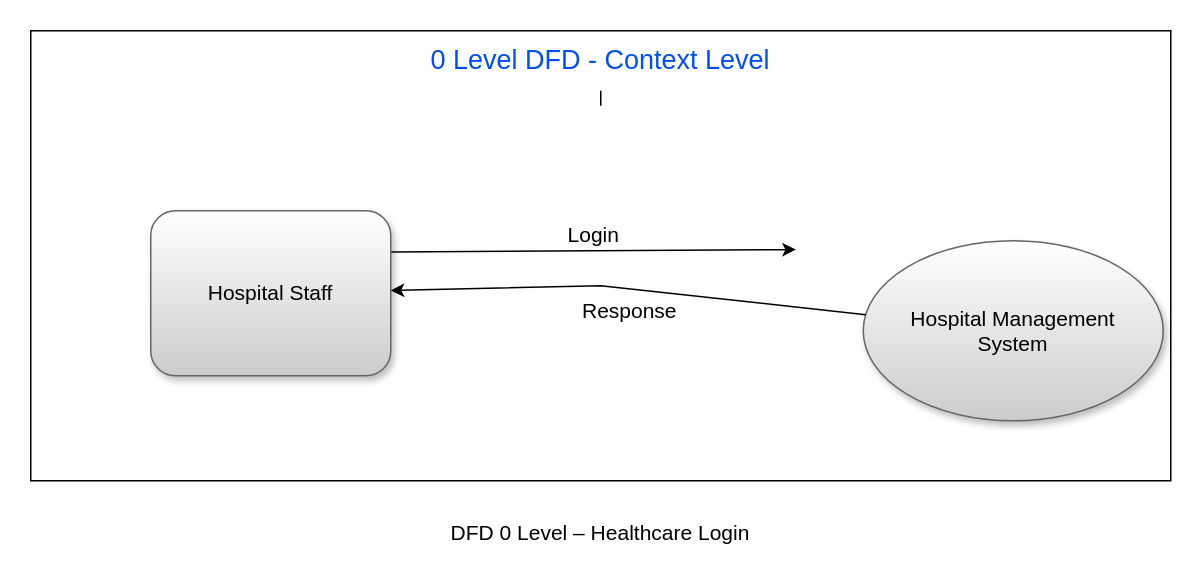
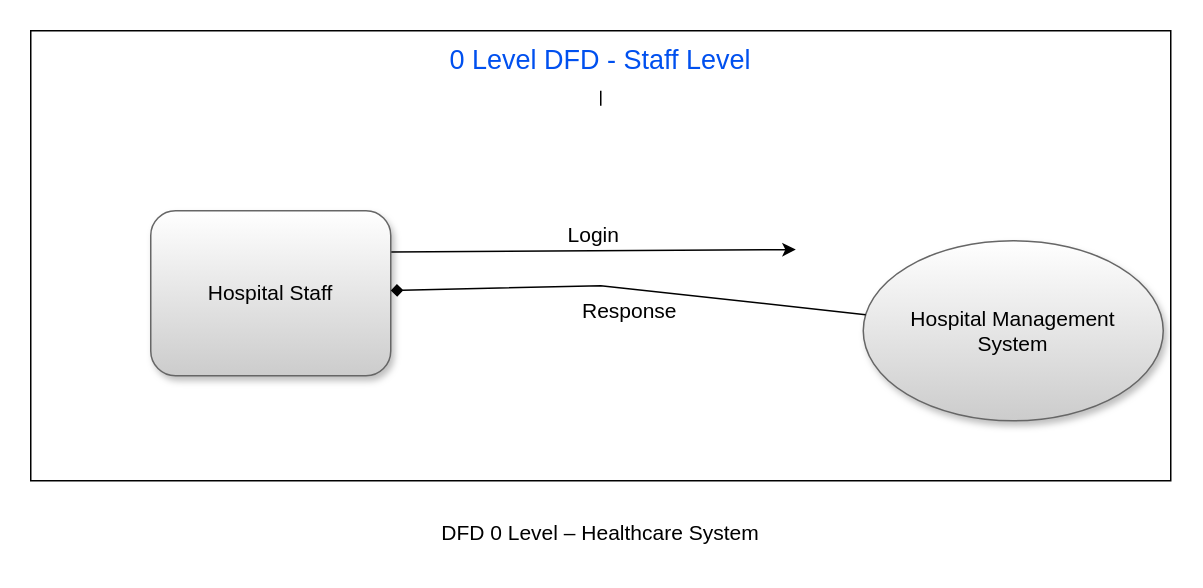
node "0 Level DFD - Context Level": label "0 Level DFD - Context Level" -> "0 Level DFD - Staff Level"
edge "Hospital Management System" -> "Hospital Staff": arrowhead classic -> diamond
node "DFD 0 Level – Healthcare Login": label "DFD 0 Level – Healthcare Login" -> "DFD 0 Level – Healthcare System"
